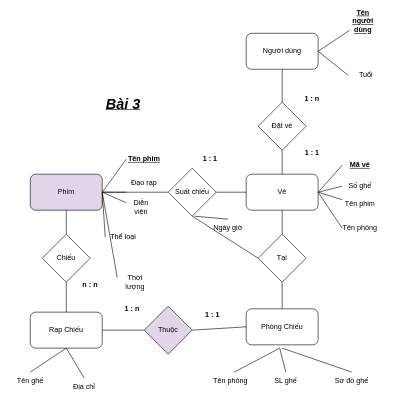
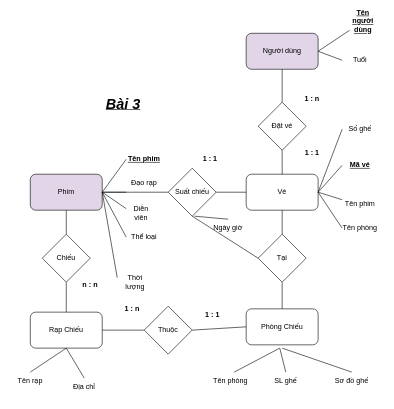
node "Người dùng": fillcolor #ffffff -> #e1d5e7
node "Tuổi": moved (366, 75) -> (360, 60)
node "Số ghế": moved (360, 186) -> (360, 129)
node "Diễn viên": moved (141, 207) -> (141, 213)
node "Thể loại": moved (123, 237) -> (144, 237)
node "Thuộc": fillcolor #e1d5e7 -> #ffffff
node "Tên ghế": label "Tên ghế" -> "Tên rạp"
